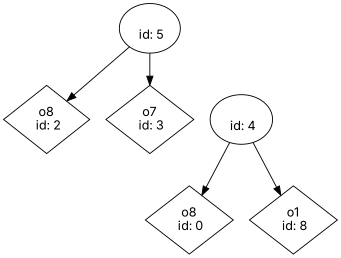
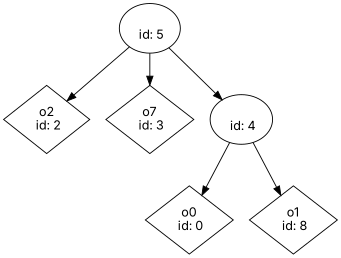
edge "id: 5" -> "id: 4": added
node "o8 id: 2": label "o8 id: 2" -> "o2 id: 2"
node "o8 id: 0": label "o8 id: 0" -> "o0 id: 0"
